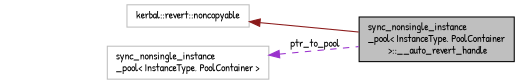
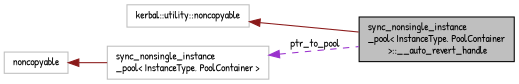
node "kerbal::revert::noncopyable": label "kerbal::revert::noncopyable" -> "kerbal::utility::noncopyable"
node "noncopyable": added
